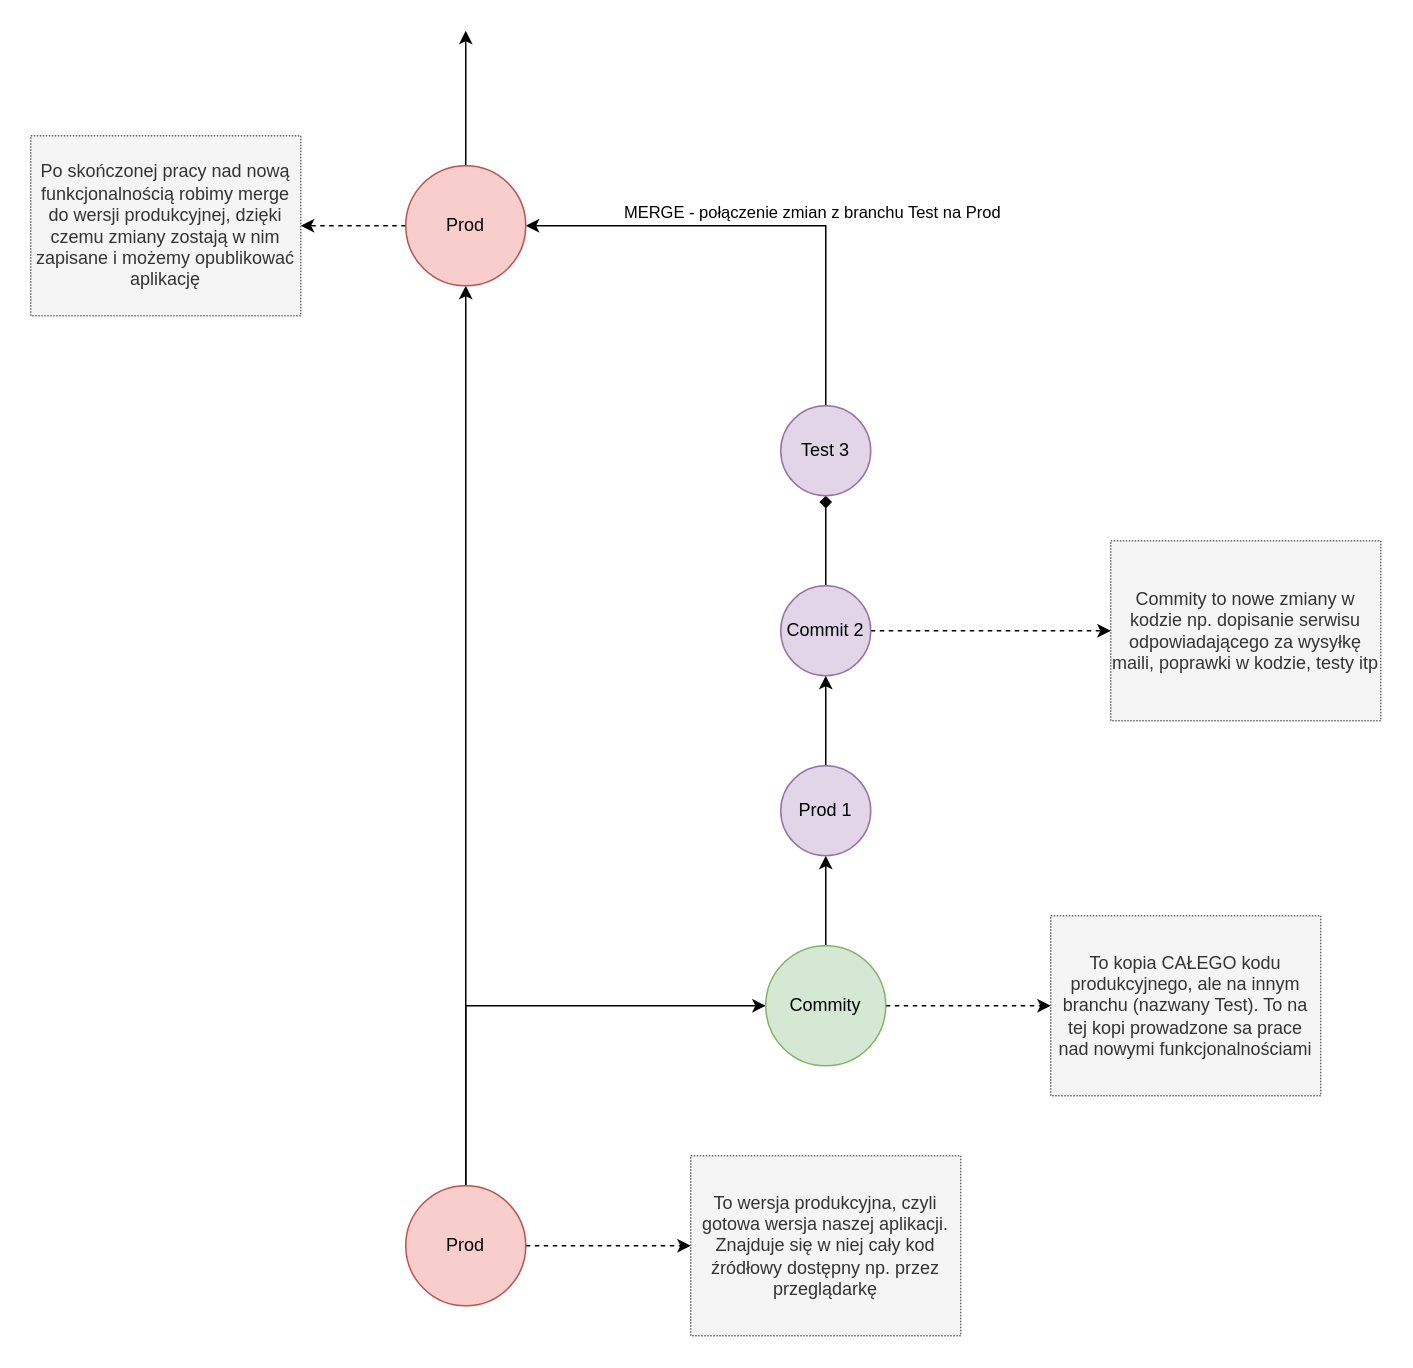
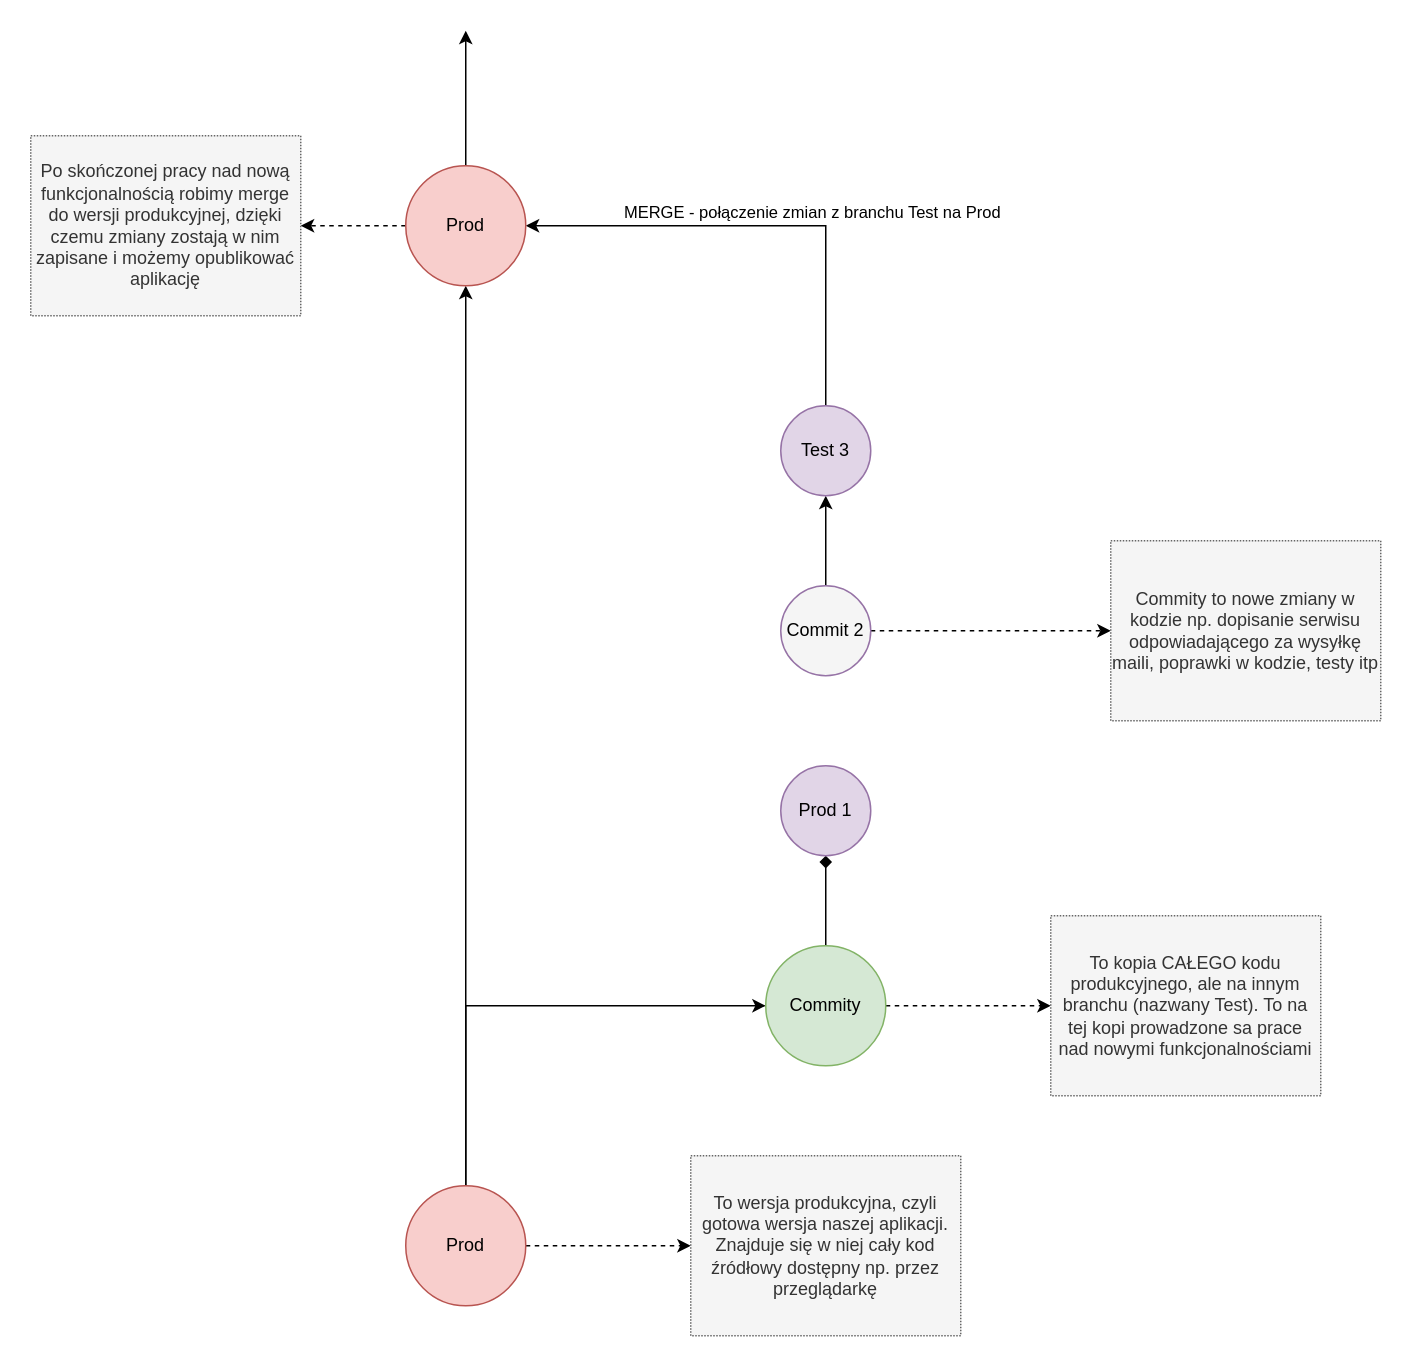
edge "Commit 2" -> "Test 3": arrowhead diamond -> classic
node "Commit 2": fillcolor #e1d5e7 -> #f5f5f5
edge "Prod 1" -> "Commit 2": removed
edge "Commity" -> "Prod 1": arrowhead classic -> diamond
